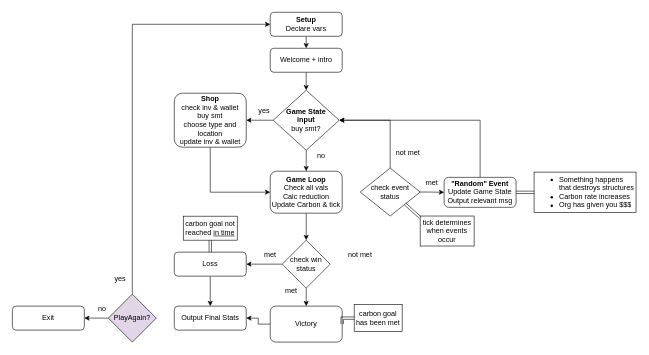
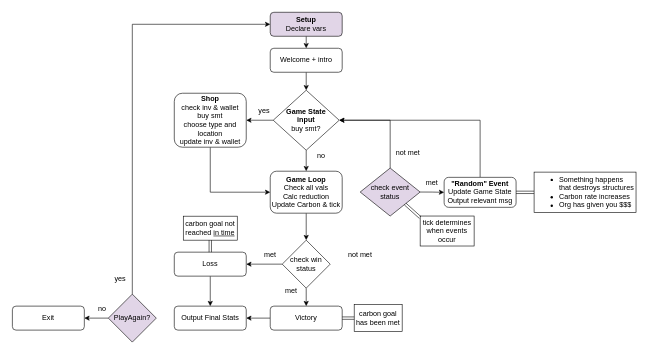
node "Setup Declare vars": fillcolor #ffffff -> #e1d5e7
node "check event status": fillcolor #ffffff -> #e1d5e7
node "Victory": size 72x36 -> 72x24
